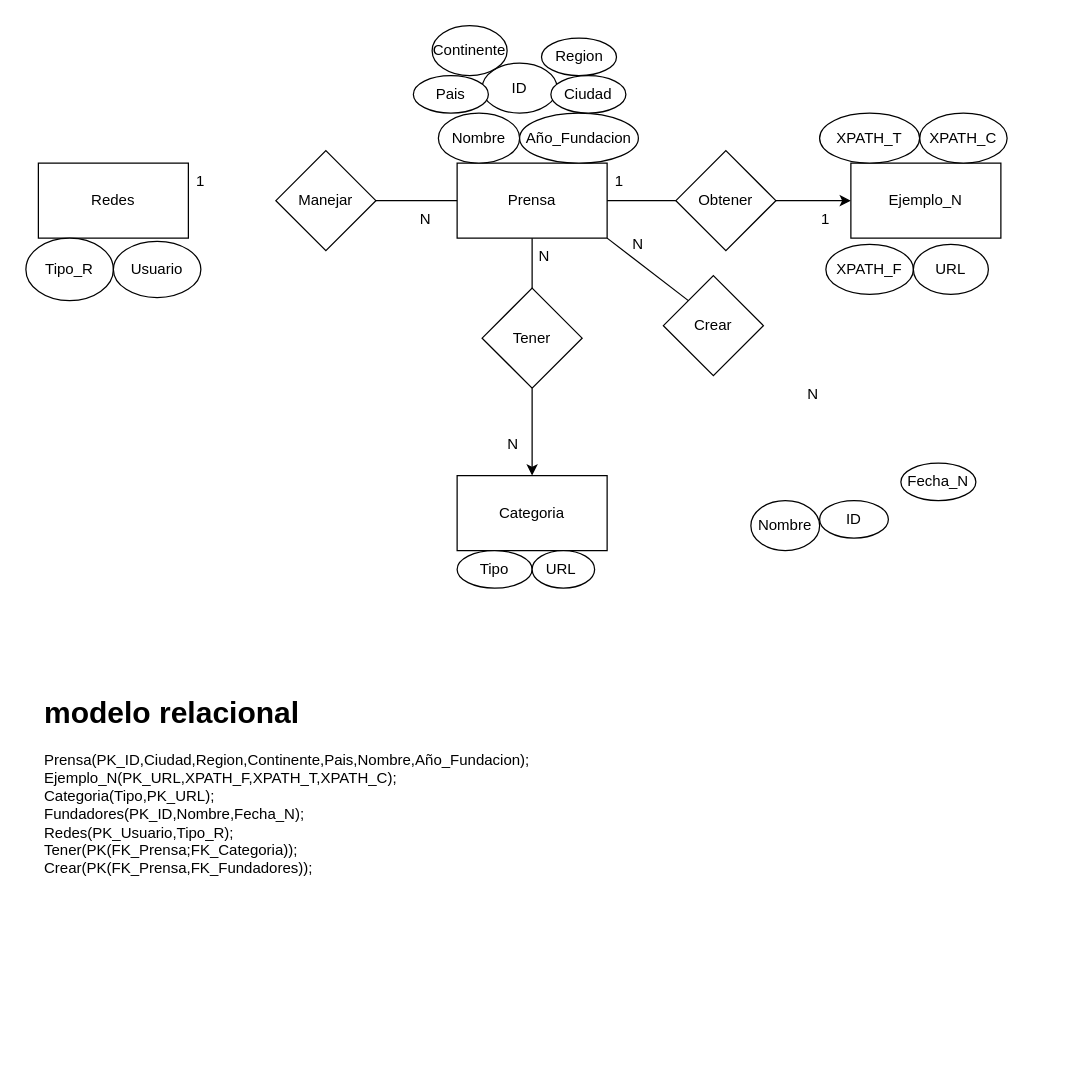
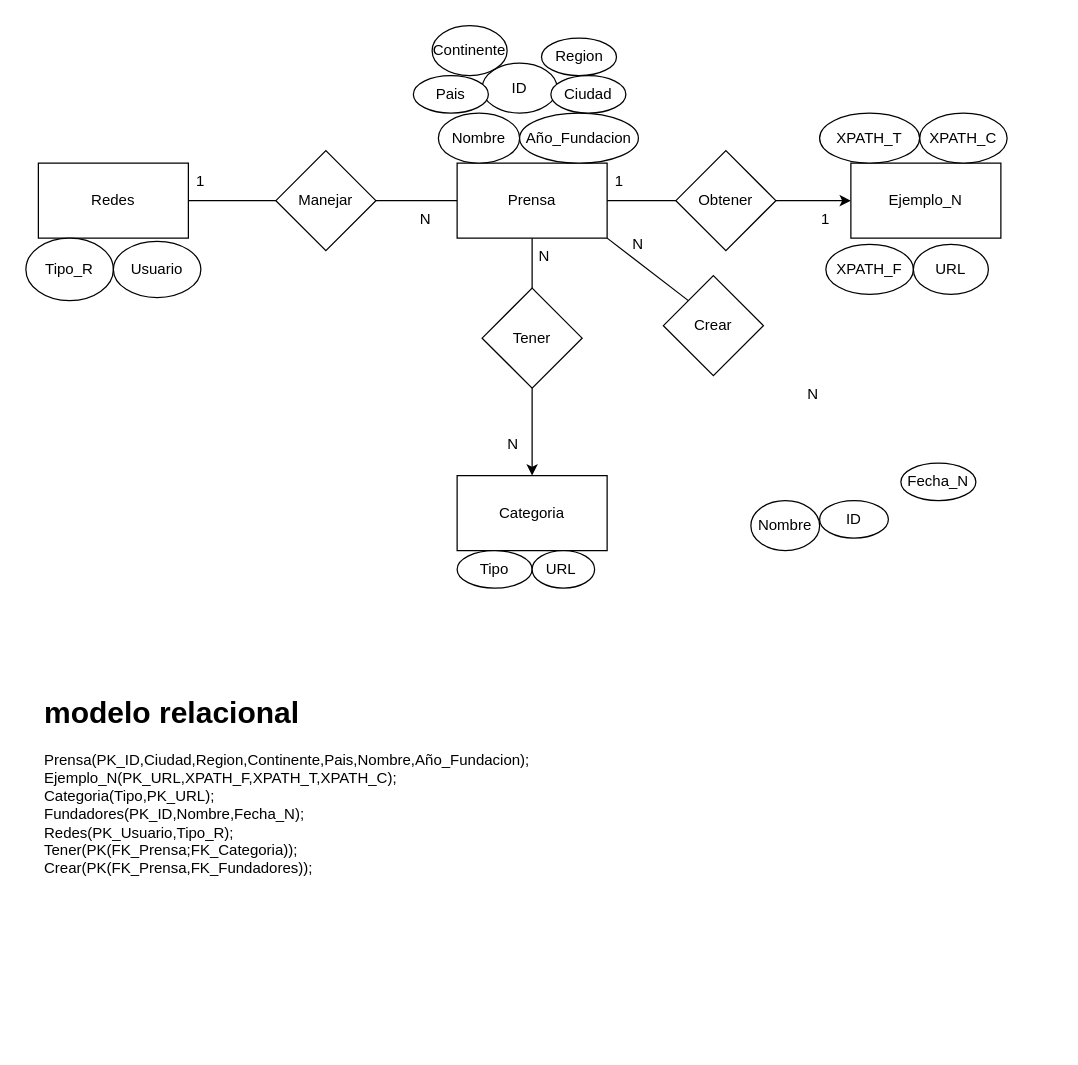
edge "Redes" -- "Manejar": added
